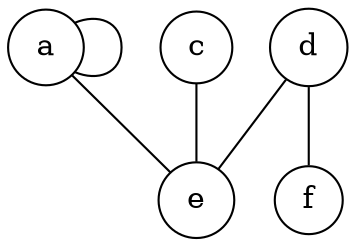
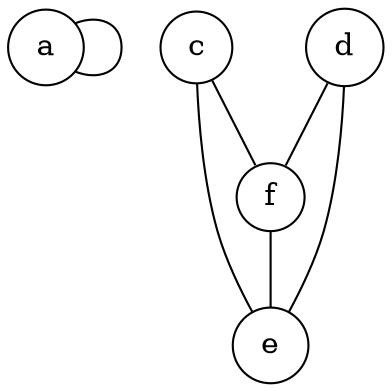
edge "c" -- "f": added
edge "a" -- "e": now "f" -- "e"
